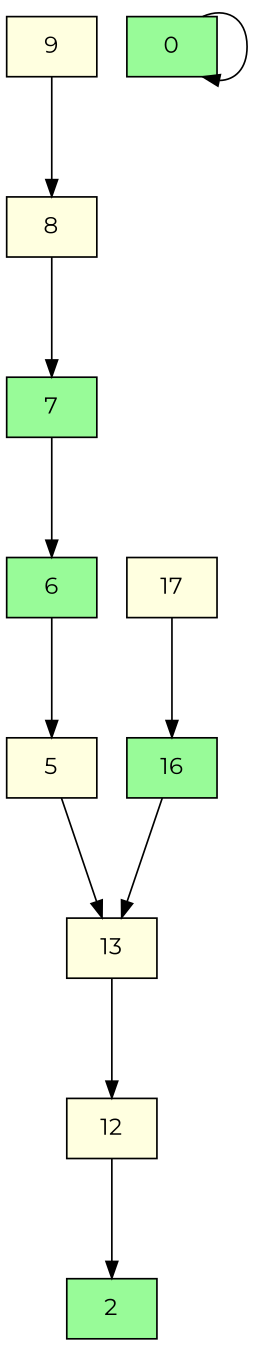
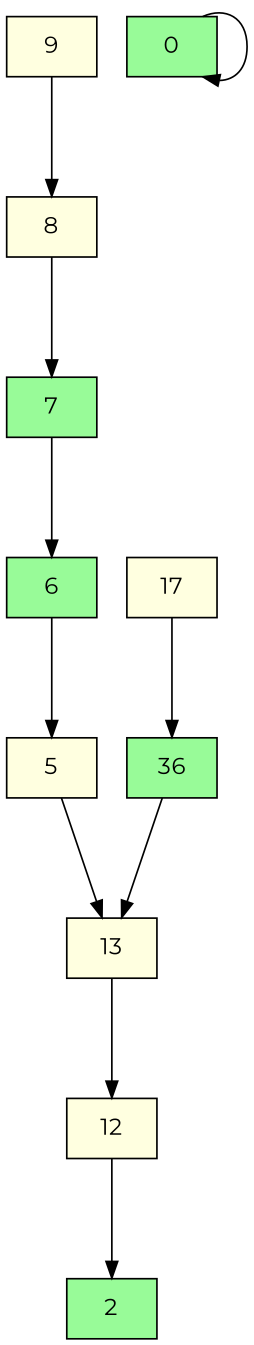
node "16": label "16" -> "36"
